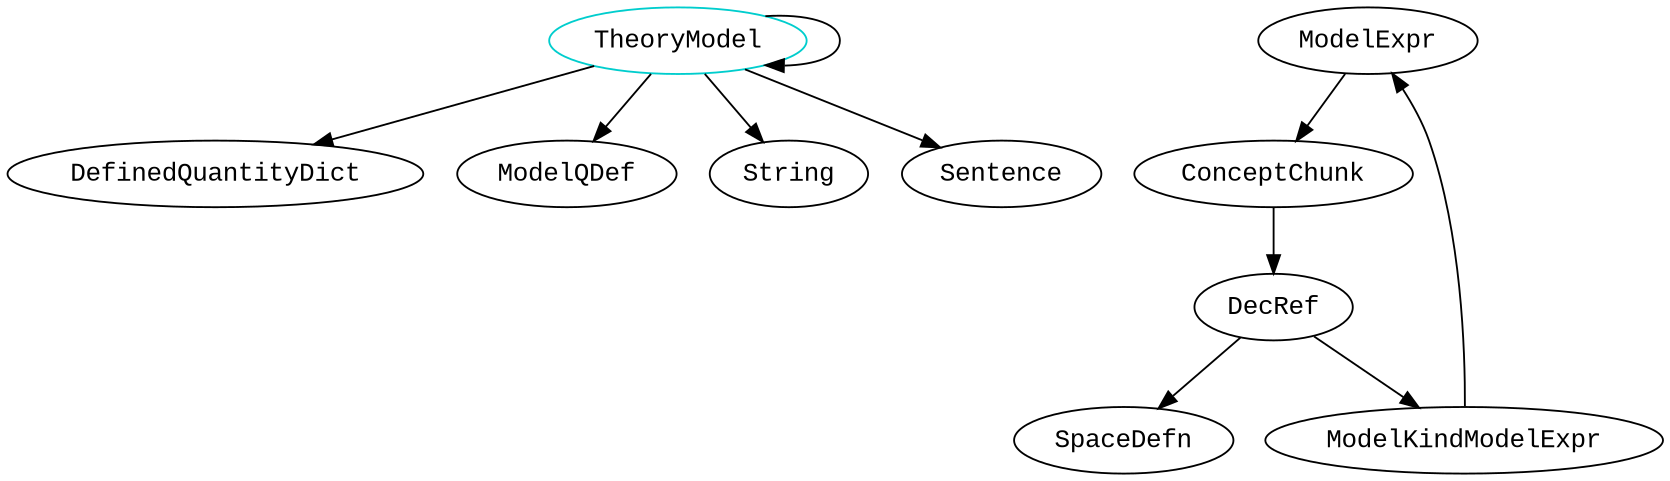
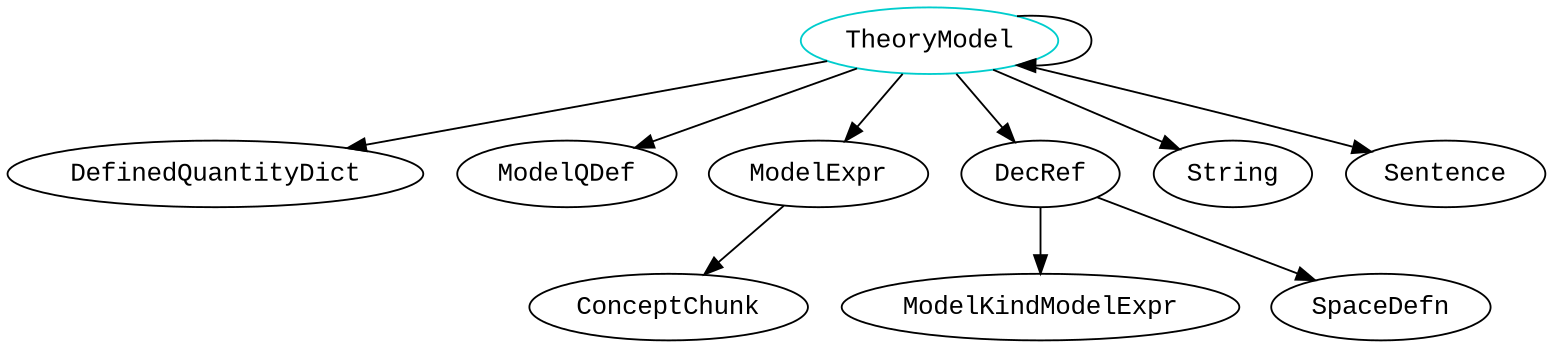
edge "ConceptChunk" -> "DecRef": now "TheoryModel" -> "DecRef"
edge "ModelKindModelExpr" -> "ModelExpr": now "TheoryModel" -> "ModelExpr"
